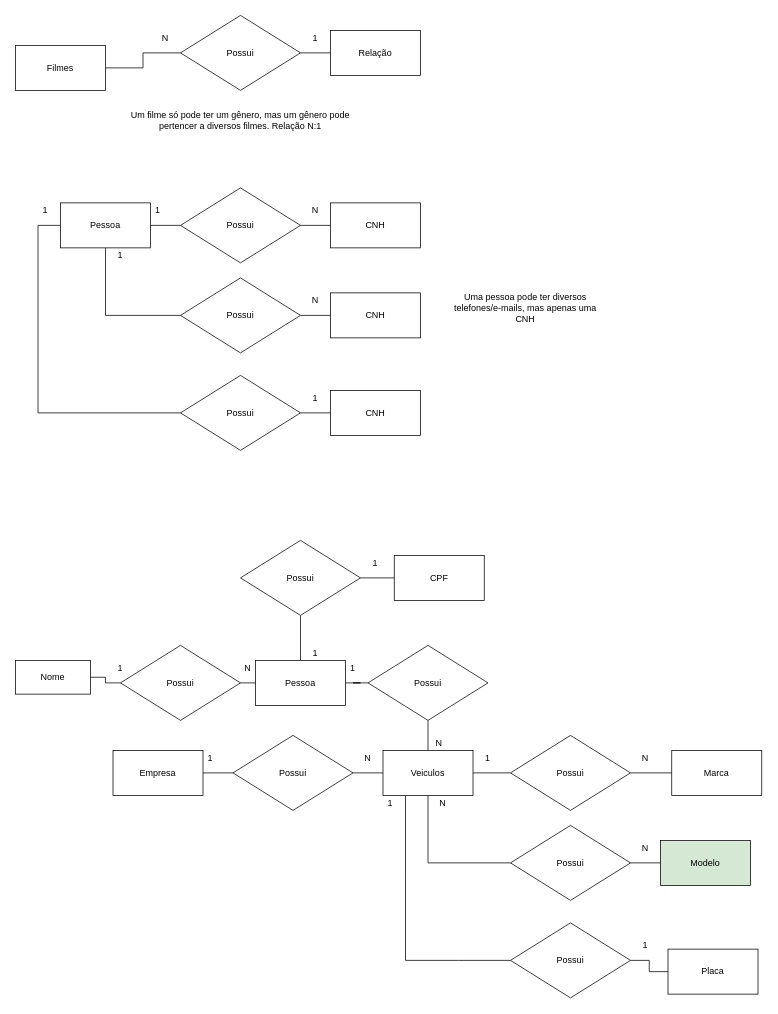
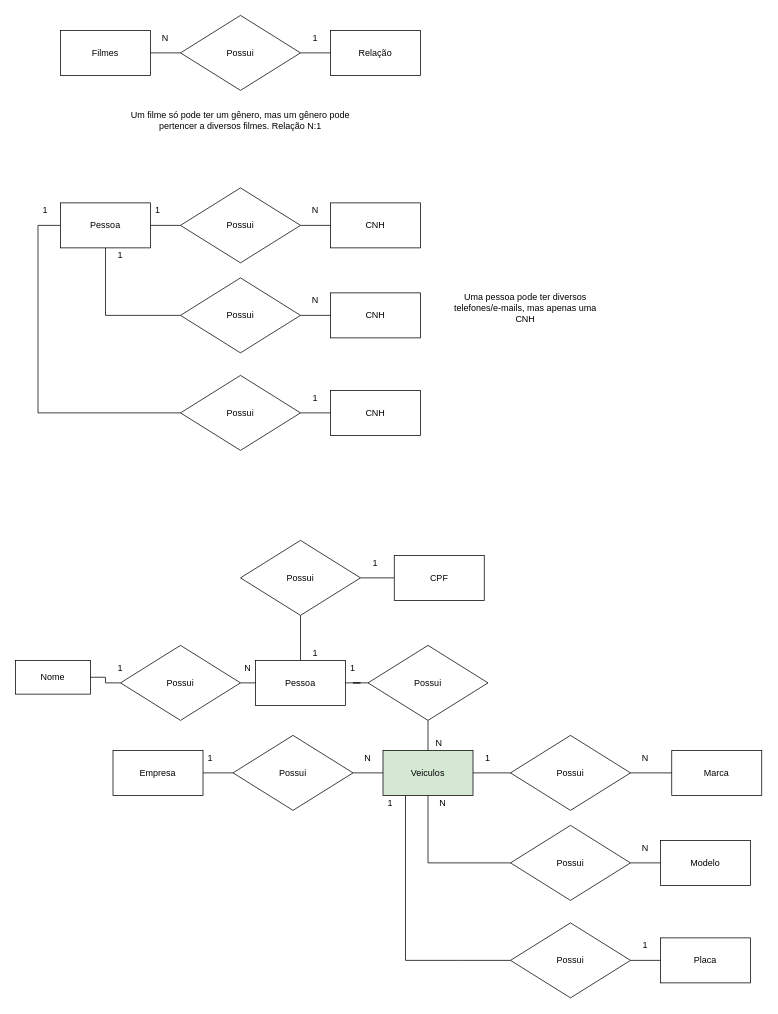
node "Filmes": moved (60, 68) -> (105, 53)
node "Veiculos": fillcolor #ffffff -> #d5e8d4
node "Modelo": fillcolor #d5e8d4 -> #ffffff
node "Placa": moved (713, 972) -> (705, 960)
